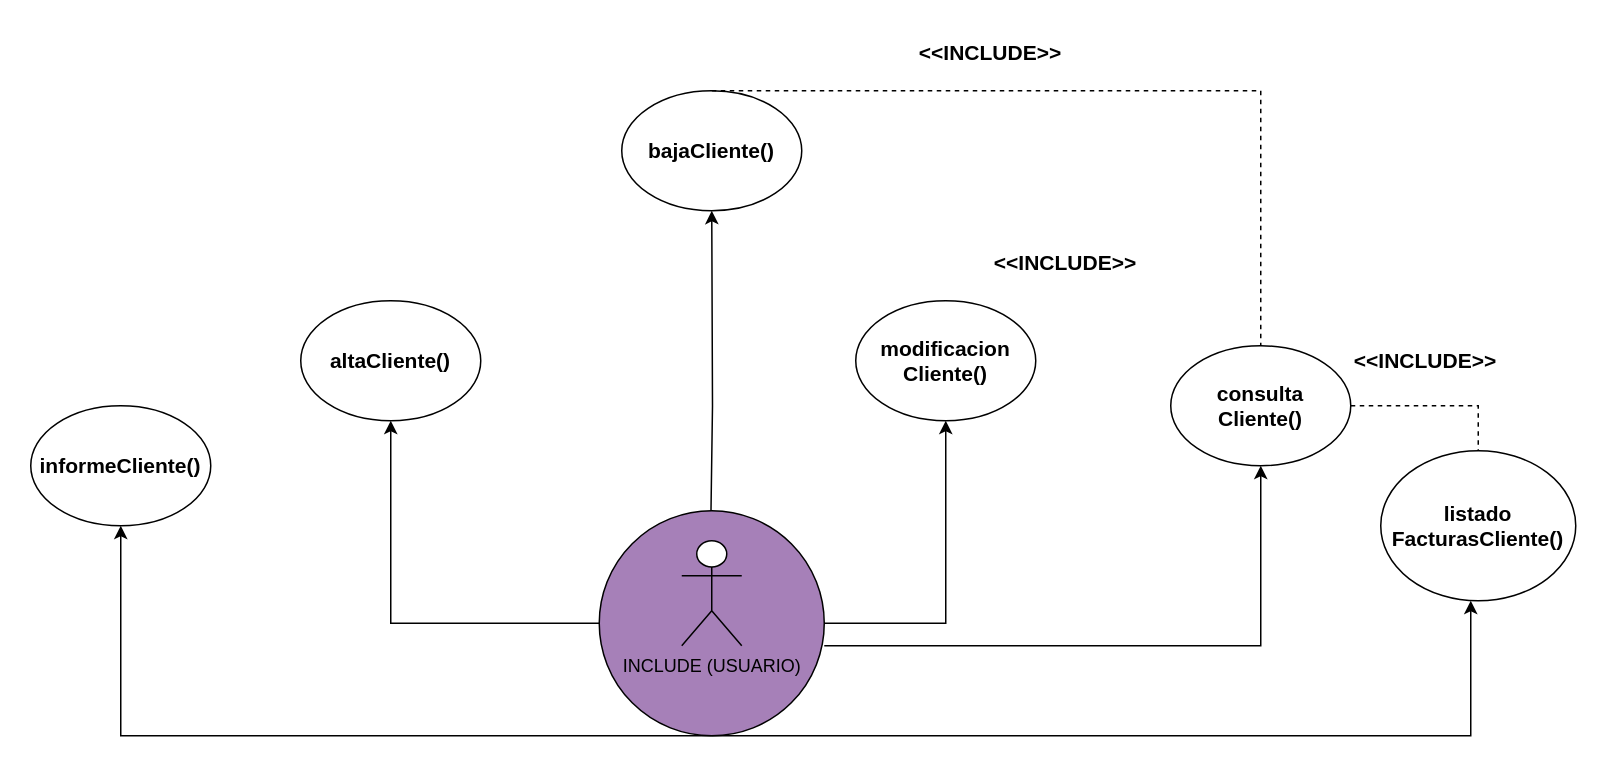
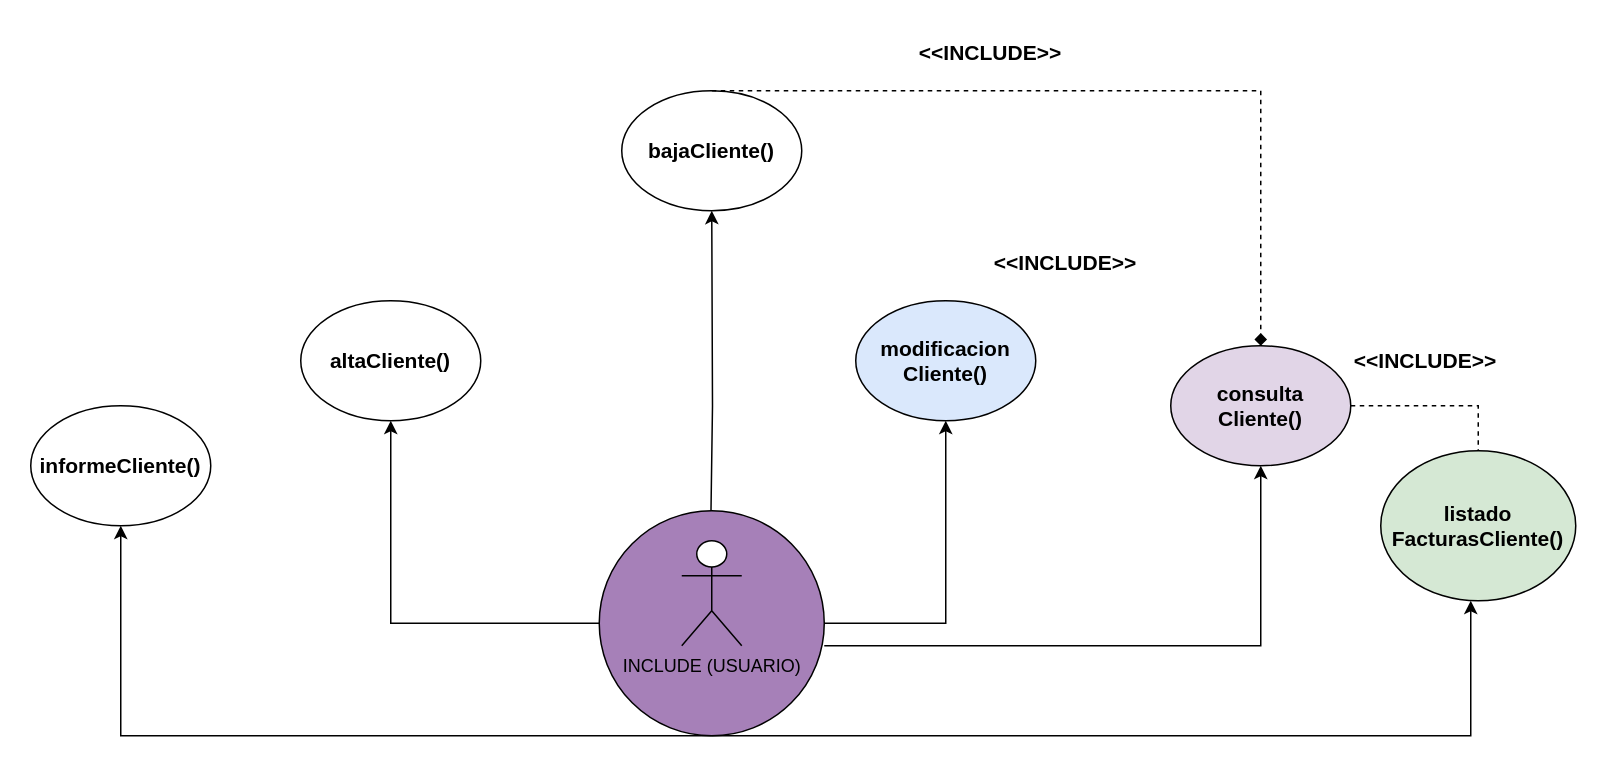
edge "bajaCliente()" -- "consulta Cliente()": arrowhead none -> diamond
node "modificacion Cliente()": fillcolor #ffffff -> #dae8fc
node "consulta Cliente()": fillcolor #ffffff -> #e1d5e7
node "listado FacturasCliente()": fillcolor #ffffff -> #d5e8d4
